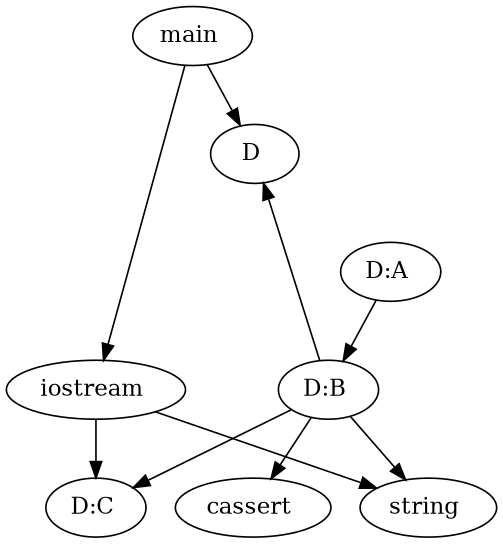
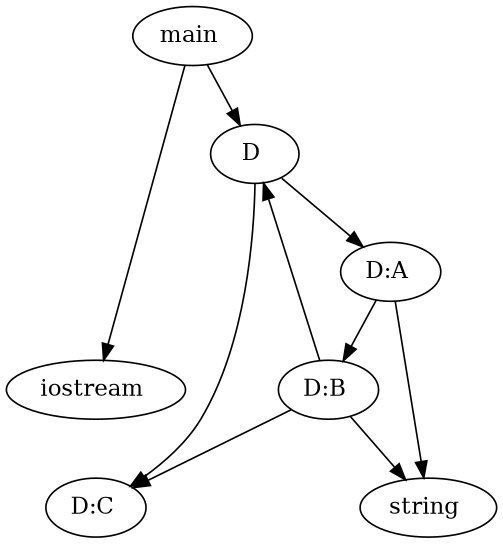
edge "D" -> "D:A": added
edge "iostream" -> "D:C": now "D" -> "D:C"
edge "iostream" -> "string": now "D:A" -> "string"
node "cassert": removed
